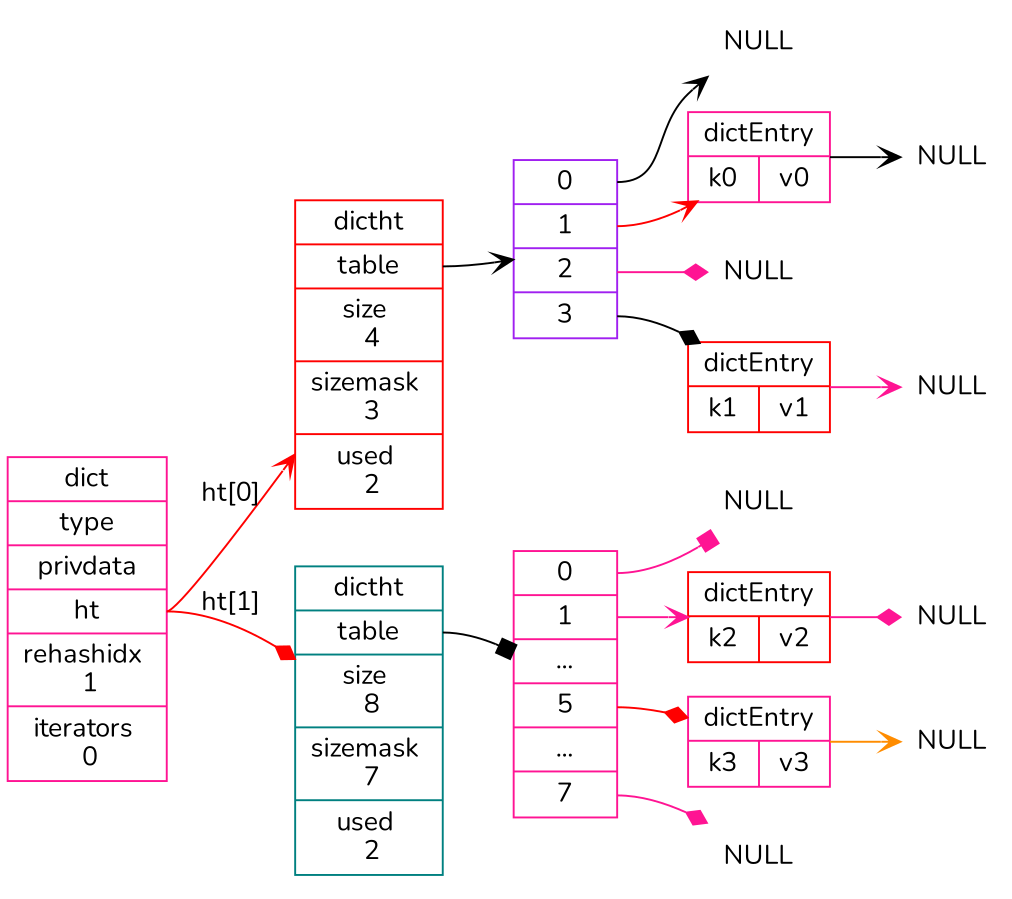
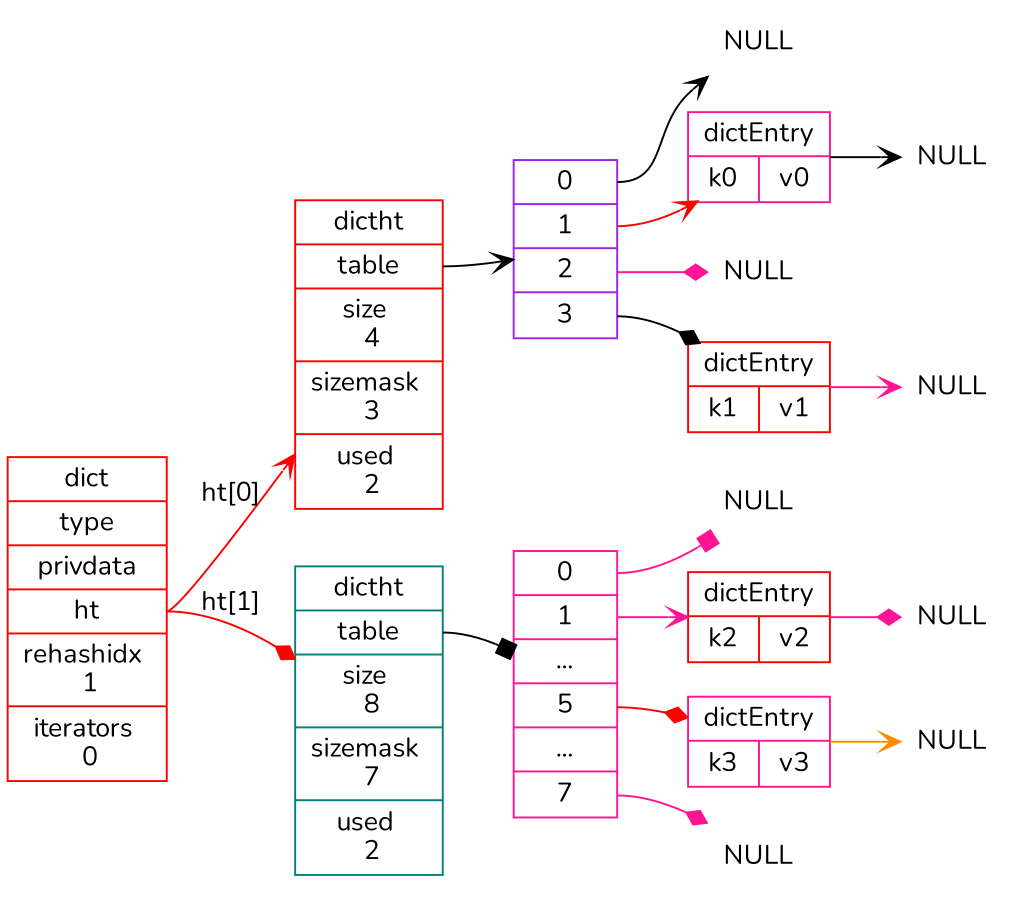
node "dict": color deeppink -> red
